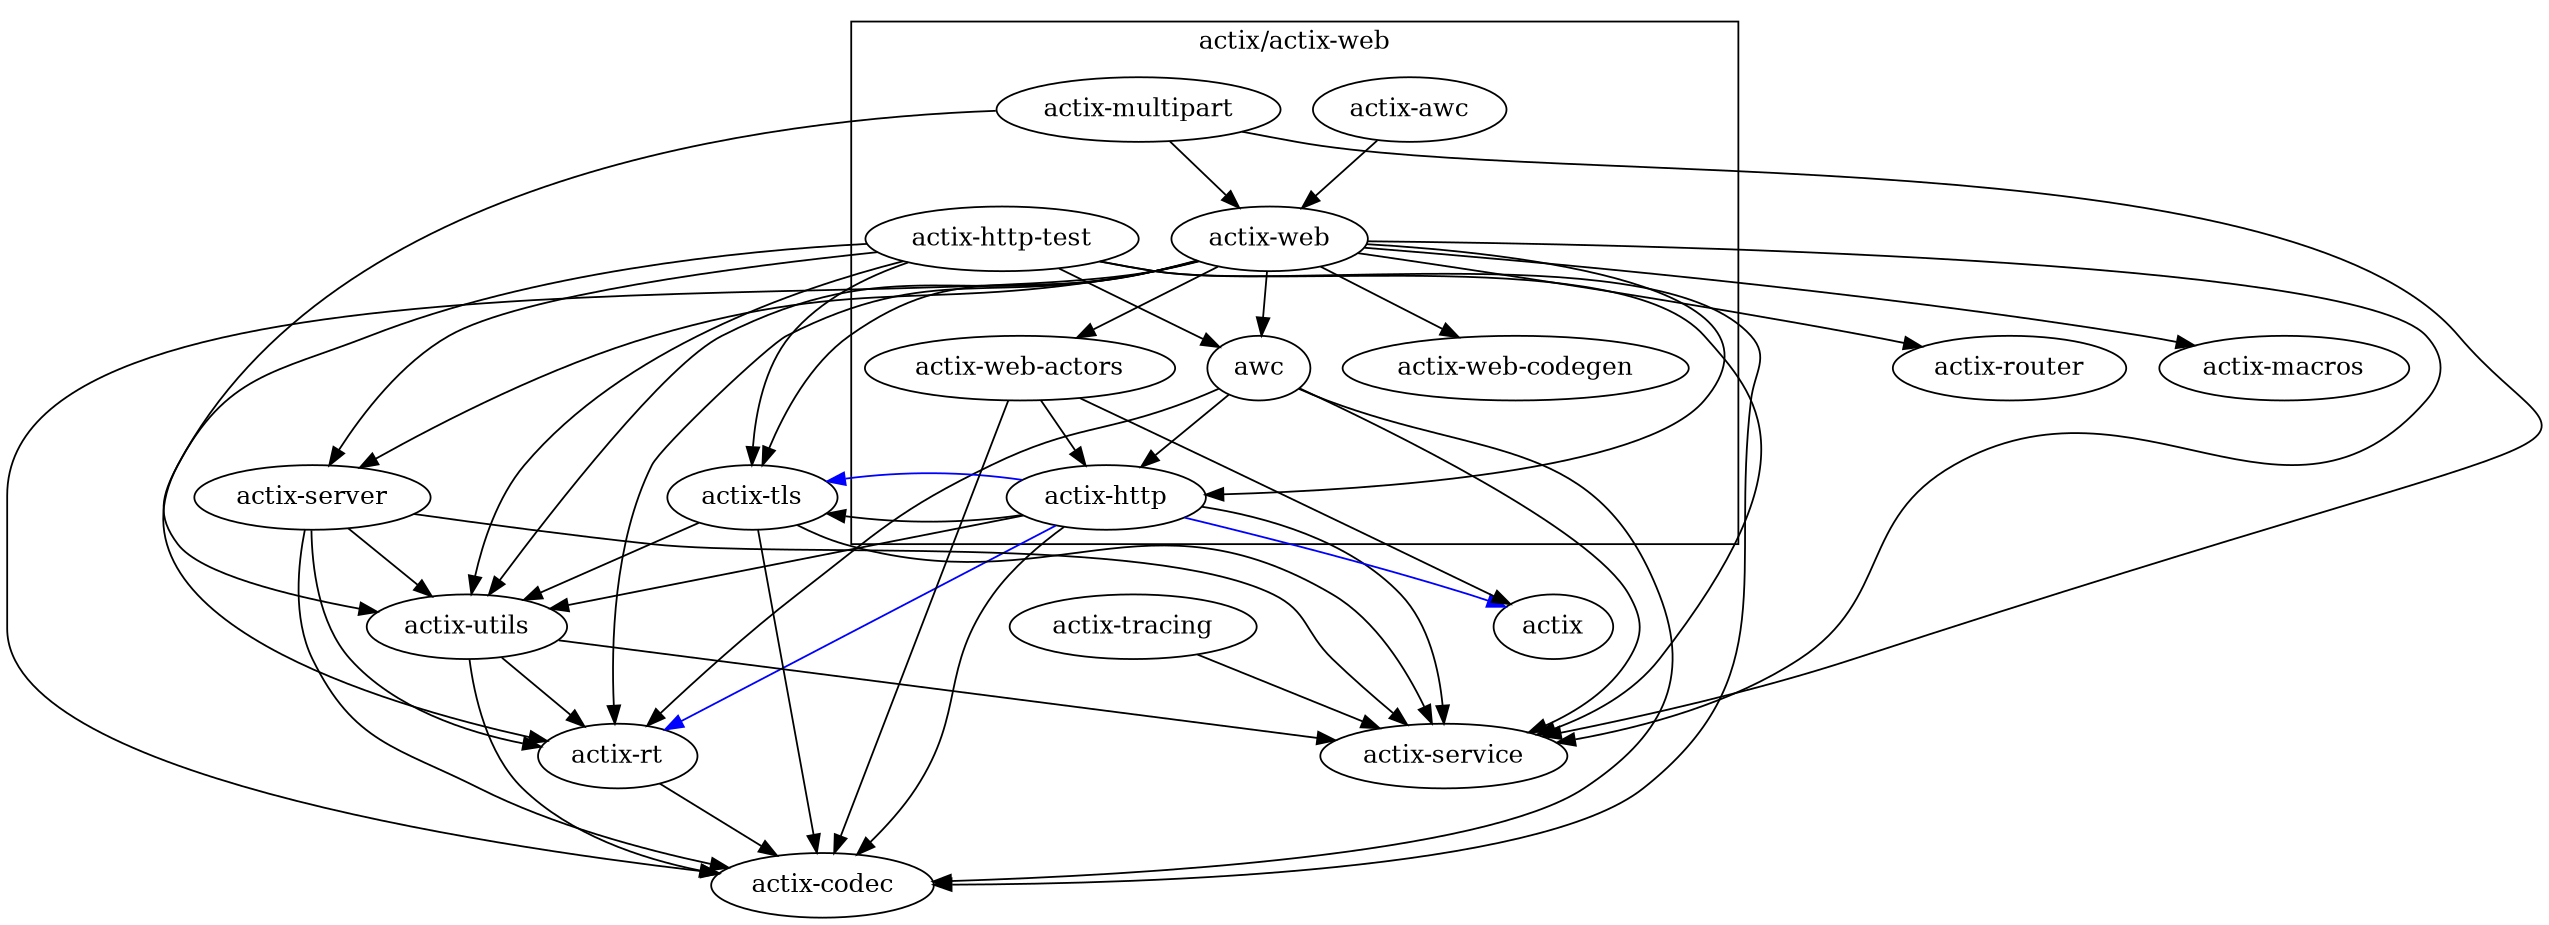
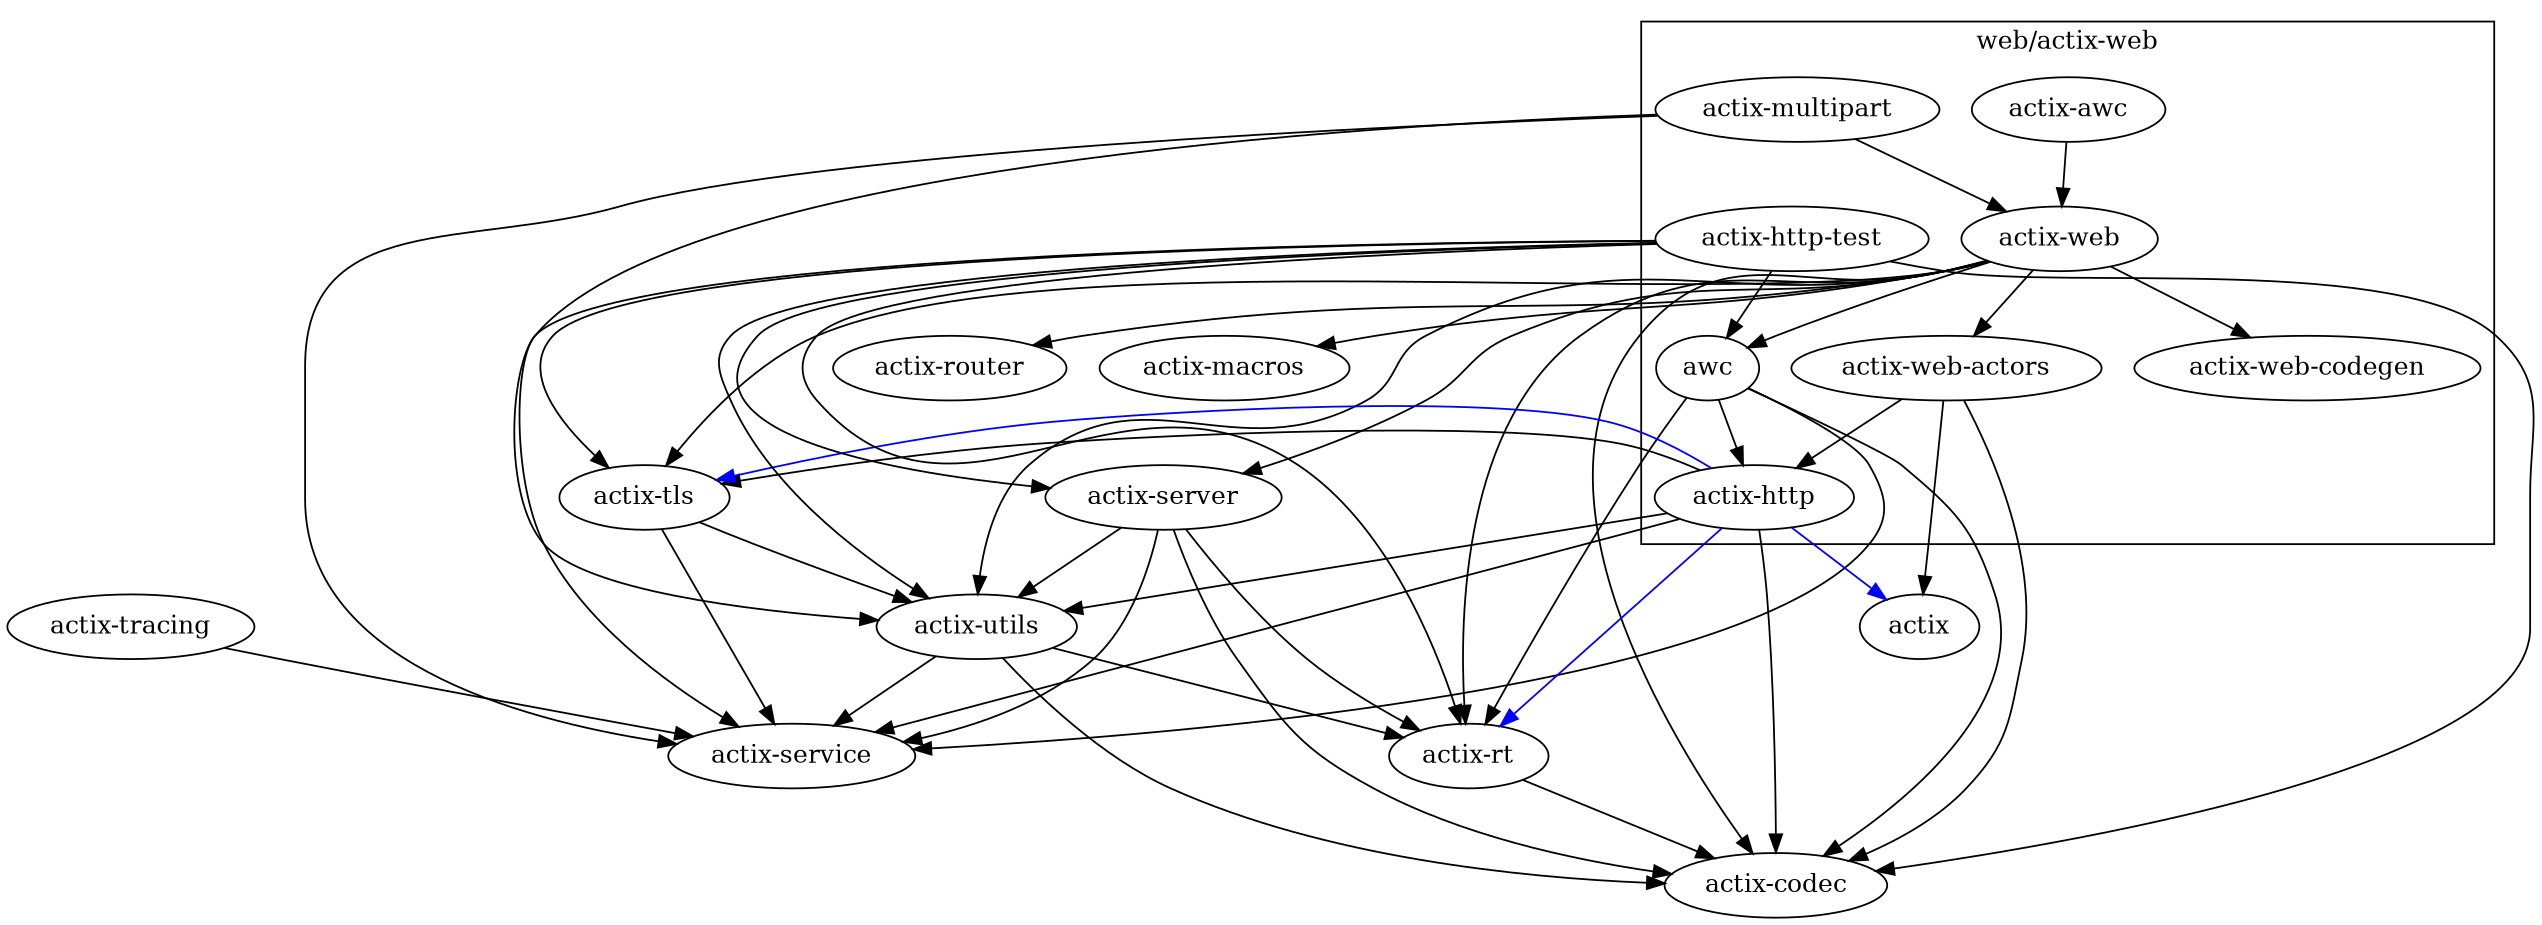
cluster "actix/actix-web": label "actix/actix-web" -> "web/actix-web"
edge "actix-web" -> "actix-service": removed
edge "actix-web" -> "actix-http": removed
edge "actix-tls" -> "actix-codec": removed
